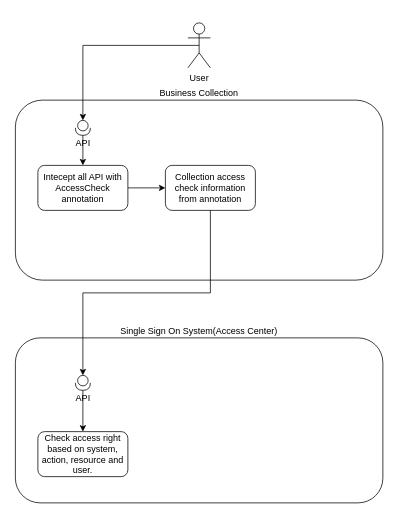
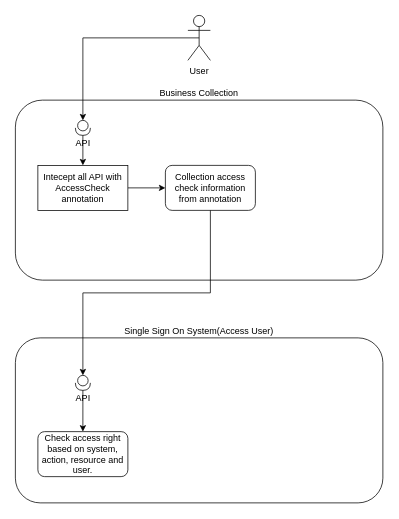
node "User": moved (199, 45) -> (199, 38)
node "Intecept all API with AccessCheck annotation": shape rounded rectangle -> rectangle
node "Single Sign On System(Access Center)": label "Single Sign On System(Access Center)" -> "Single Sign On System(Access User)"
